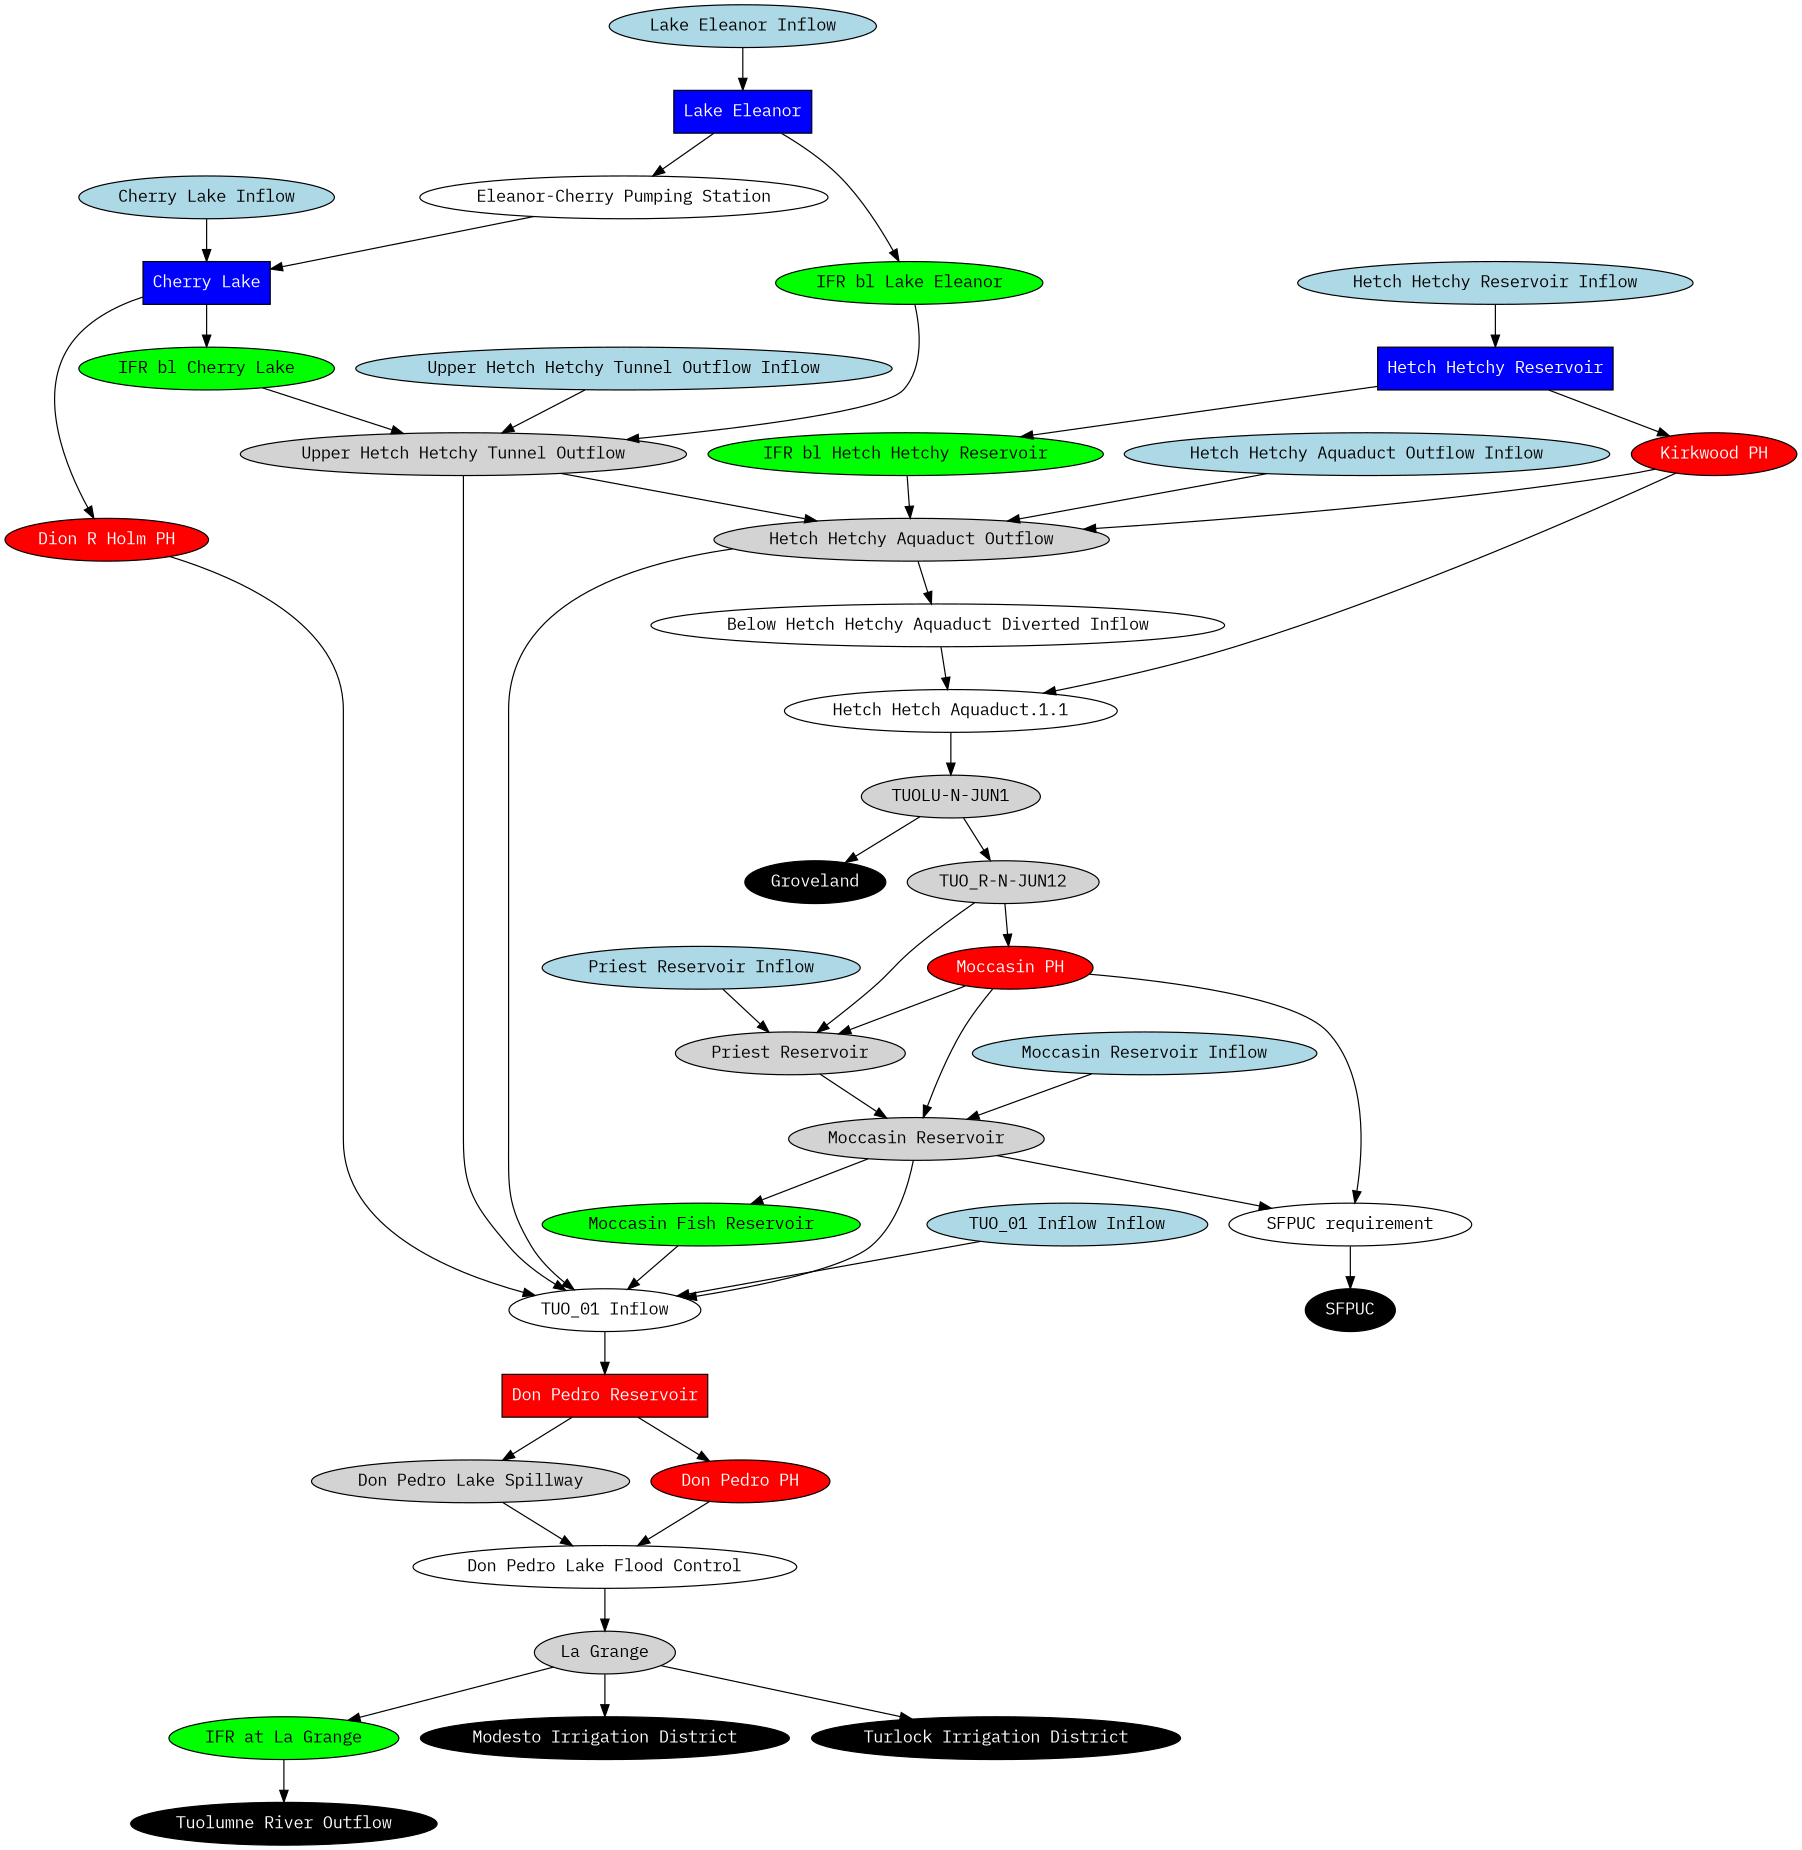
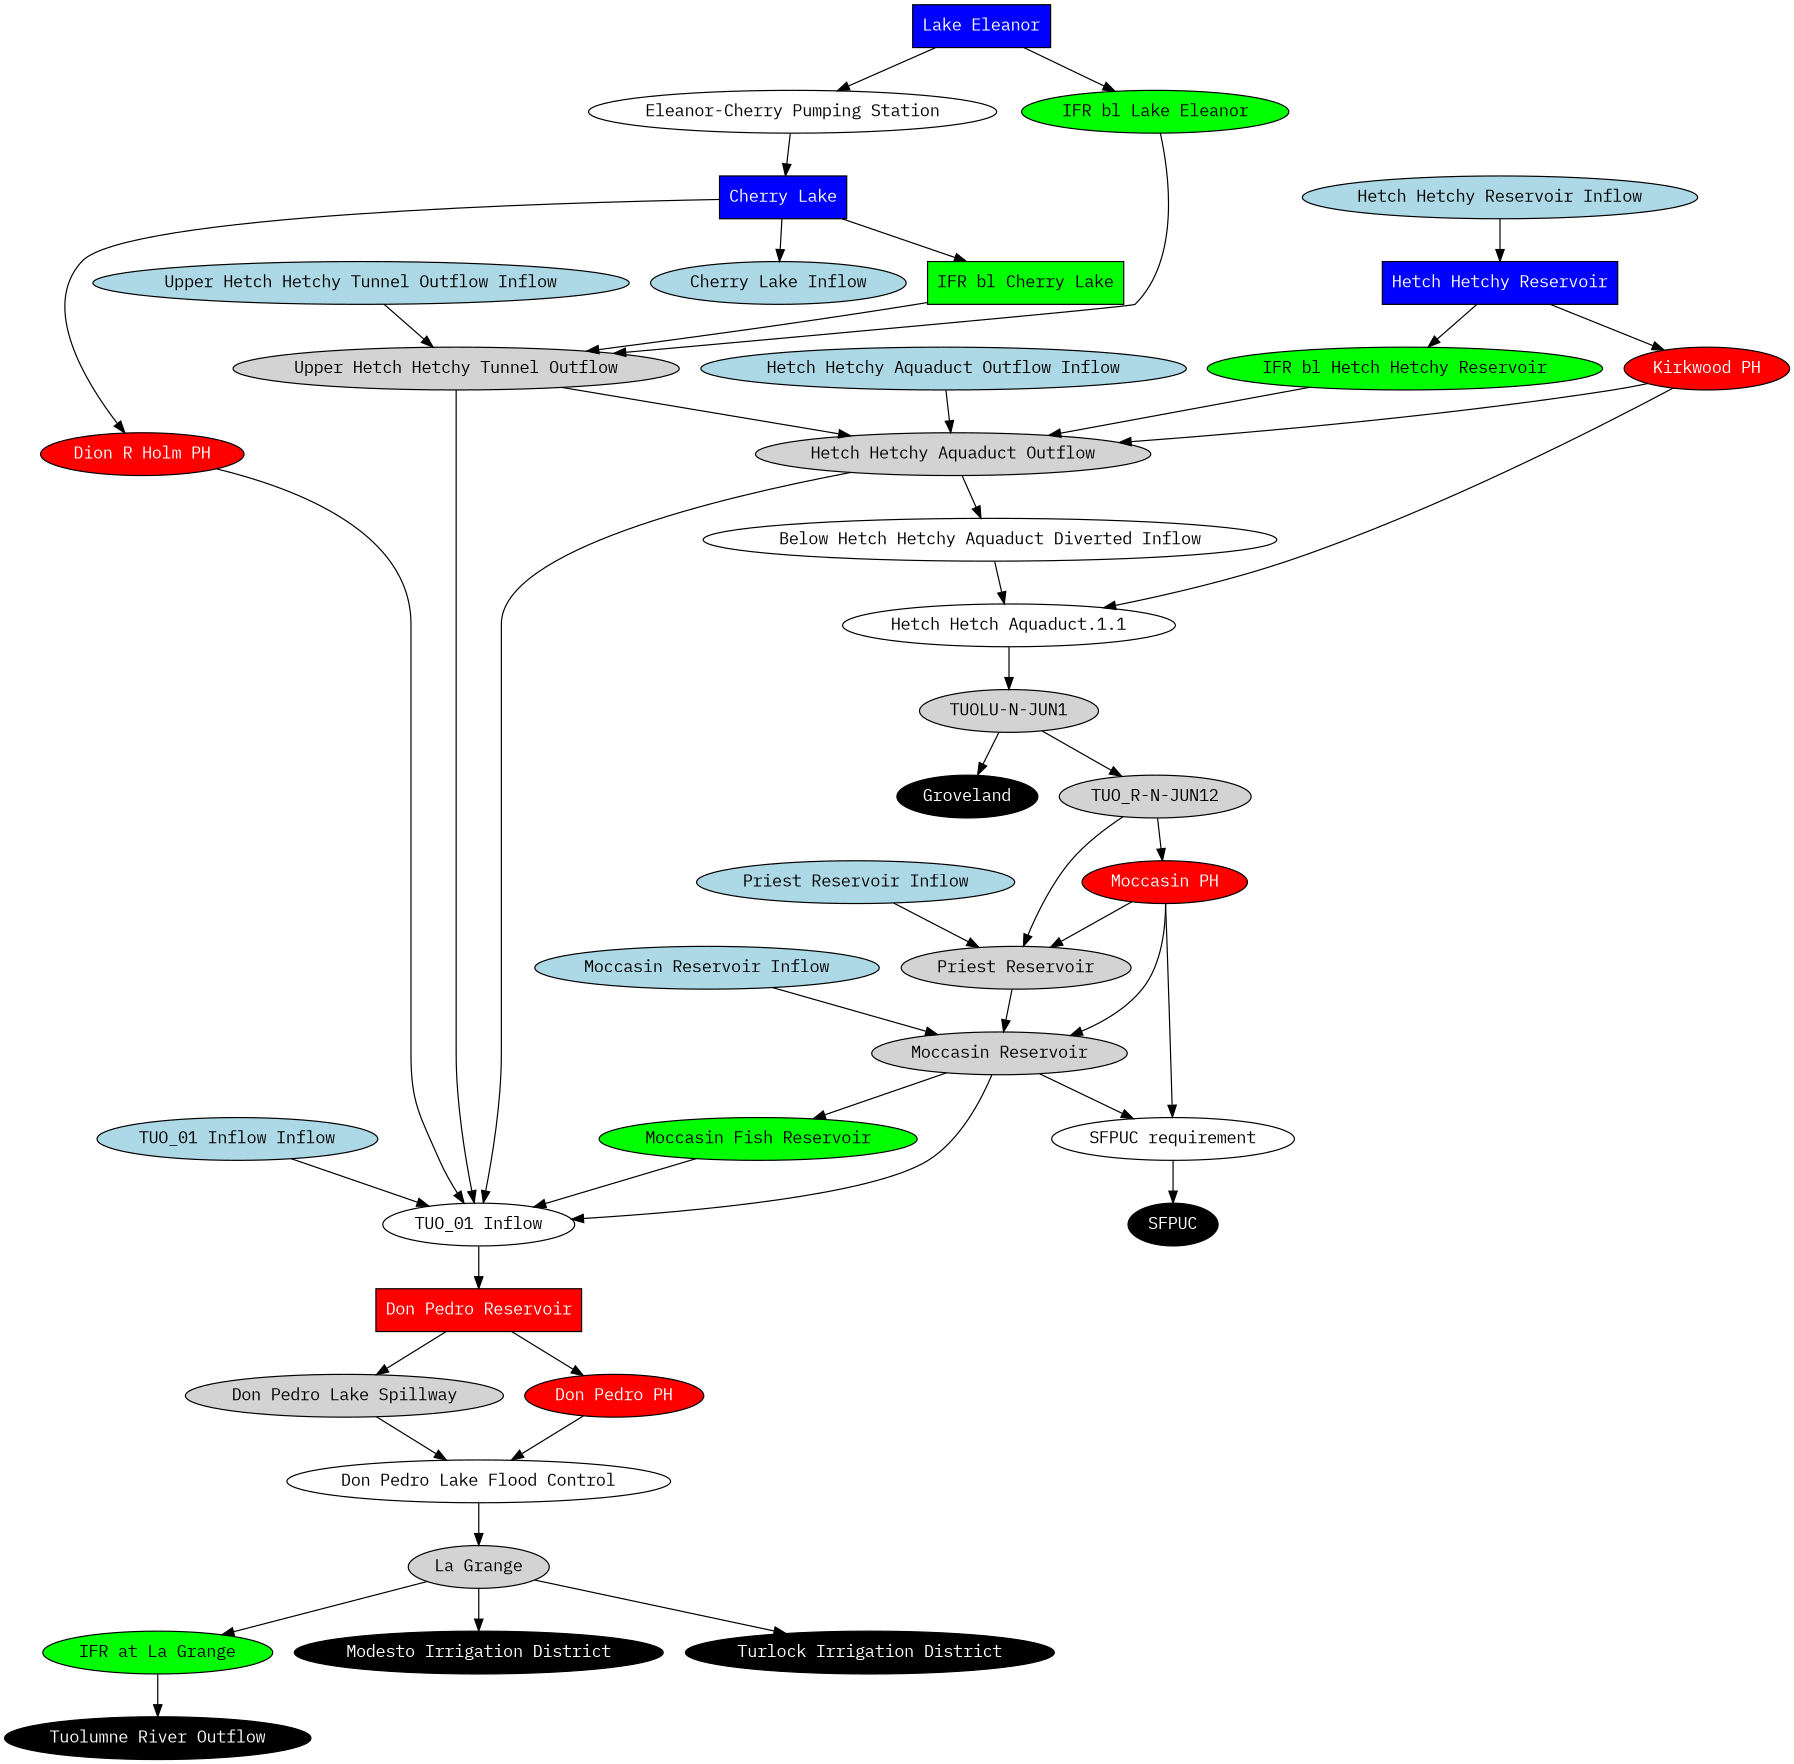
node "Lake Eleanor Inflow": removed
edge "Cherry Lake Inflow" -> "Cherry Lake": reversed
node "IFR bl Cherry Lake": shape ellipse -> box
